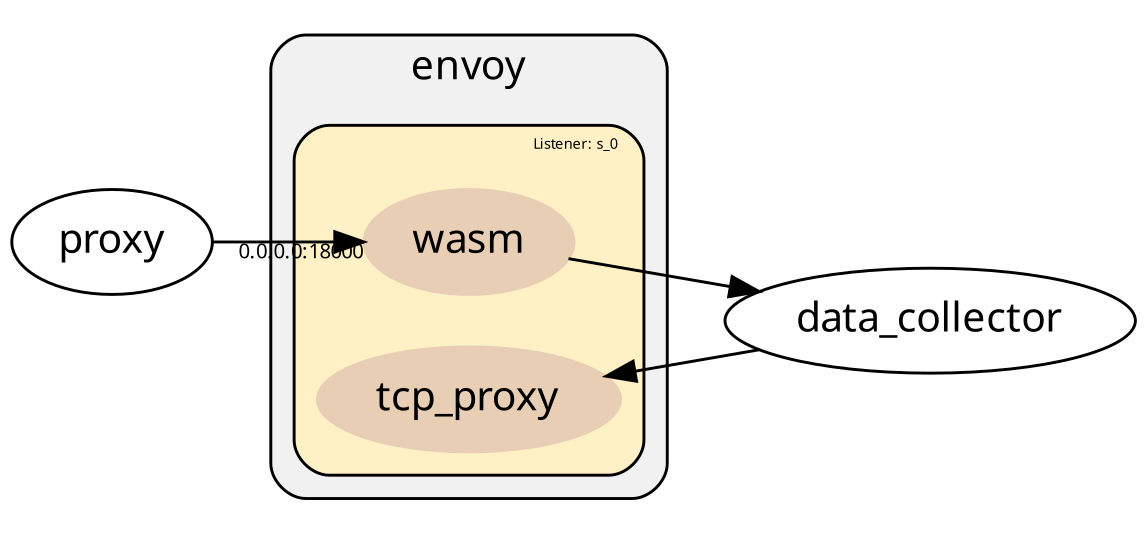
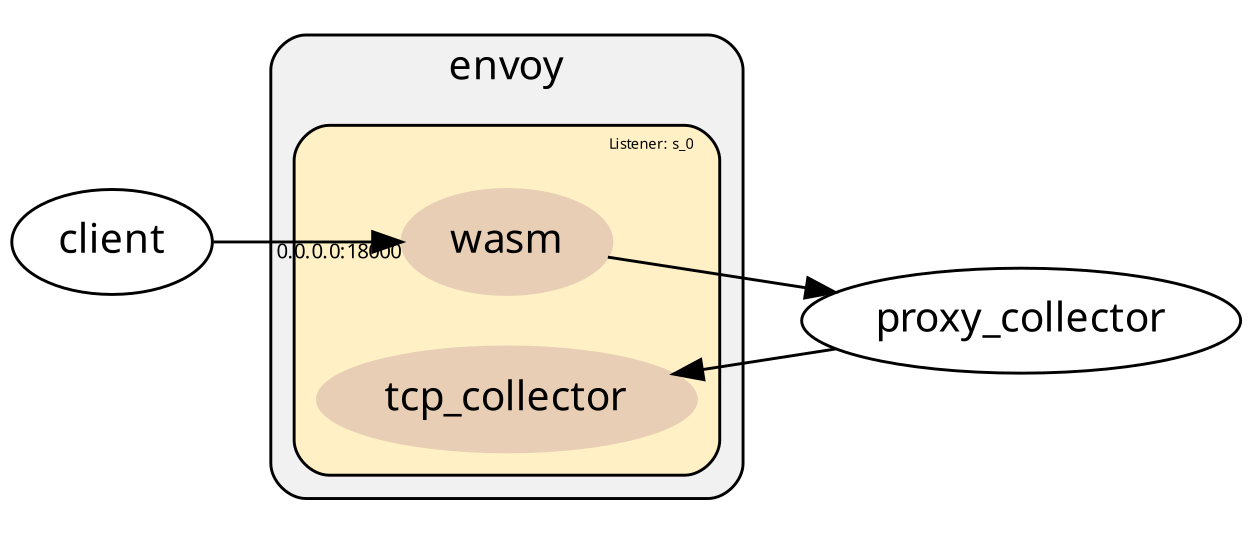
node "proxy": label "proxy" -> "client"
node "data_collector": label "data_collector" -> "proxy_collector"
node "tcp_proxy": label "tcp_proxy" -> "tcp_collector"
